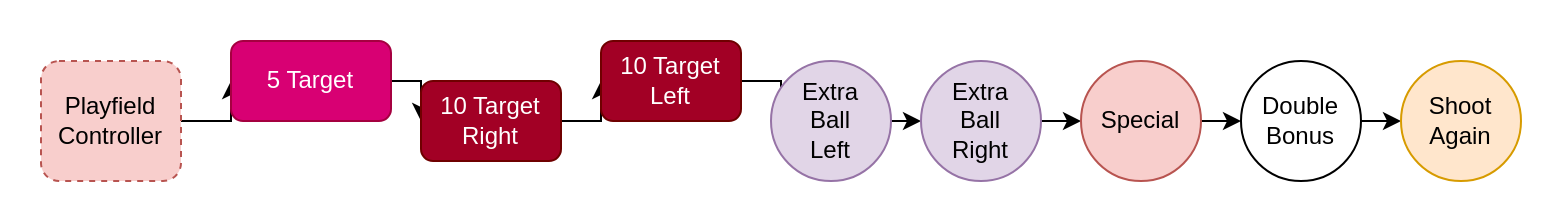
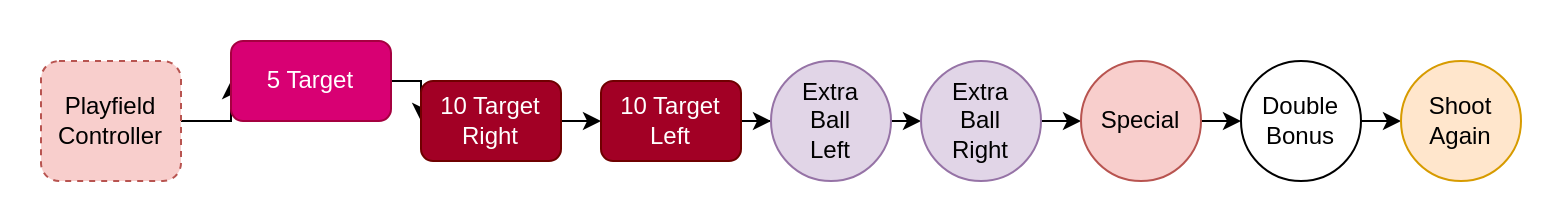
node "10 Target Left": moved (671, 81) -> (671, 121)
